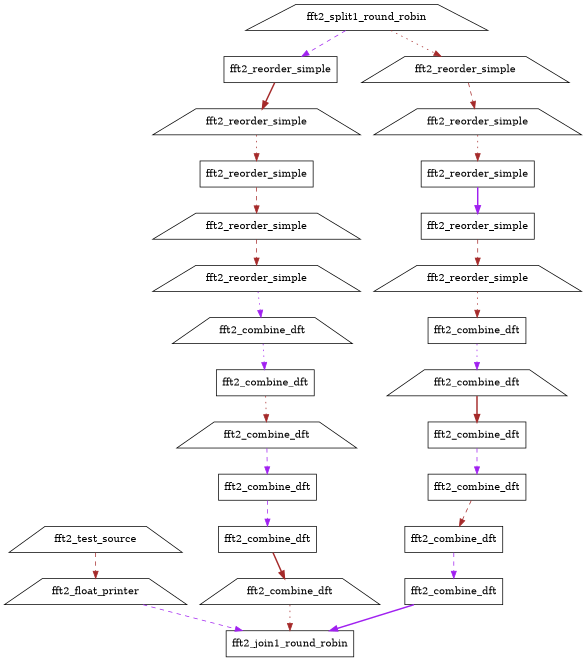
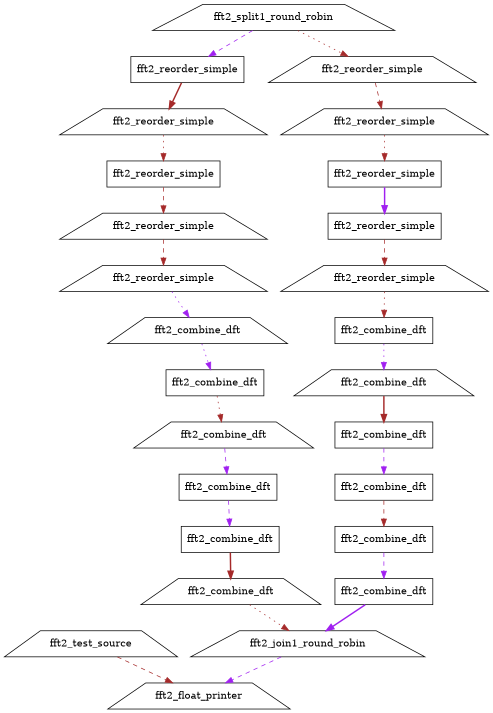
edge "fft2_float_printer" -> "fft2_join1_round_robin": reversed
node "fft2_join1_round_robin": shape box -> trapezium
